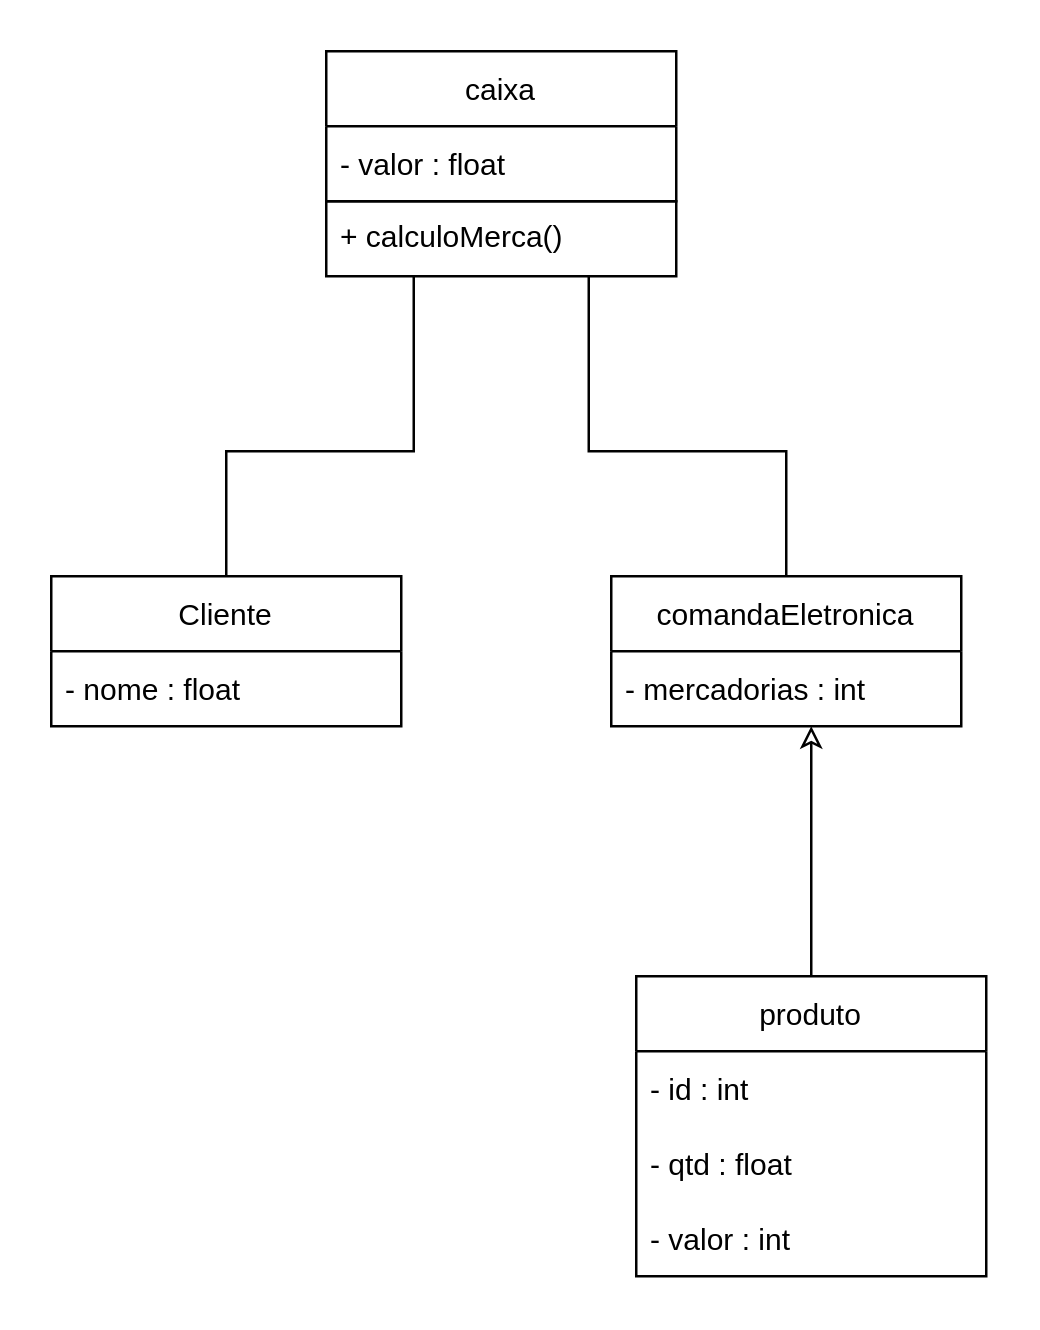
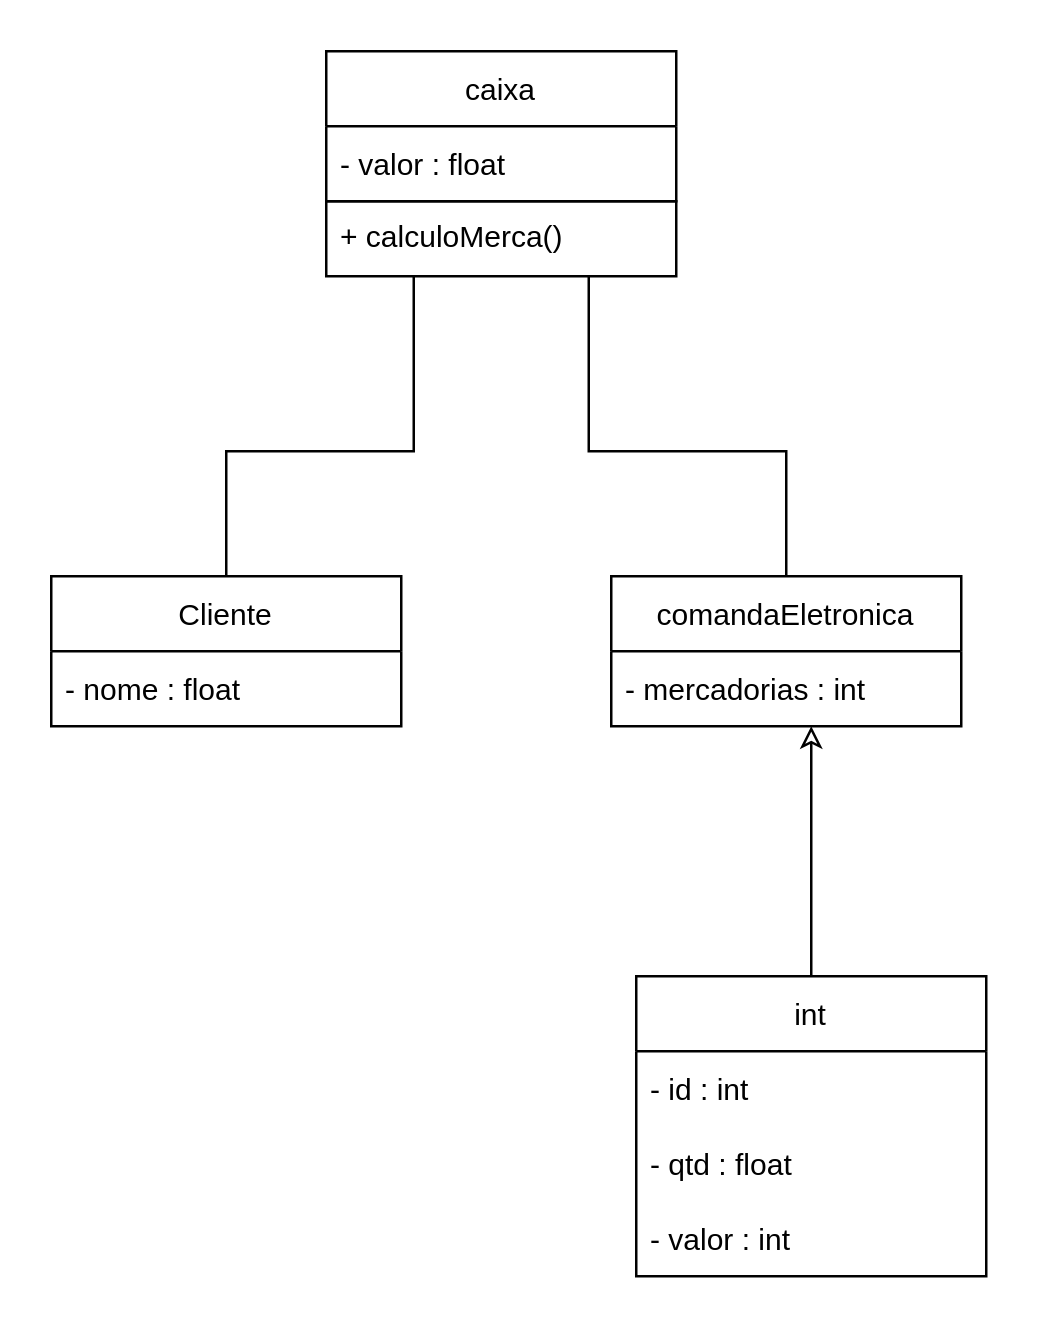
node "produto": label "produto" -> "int"
